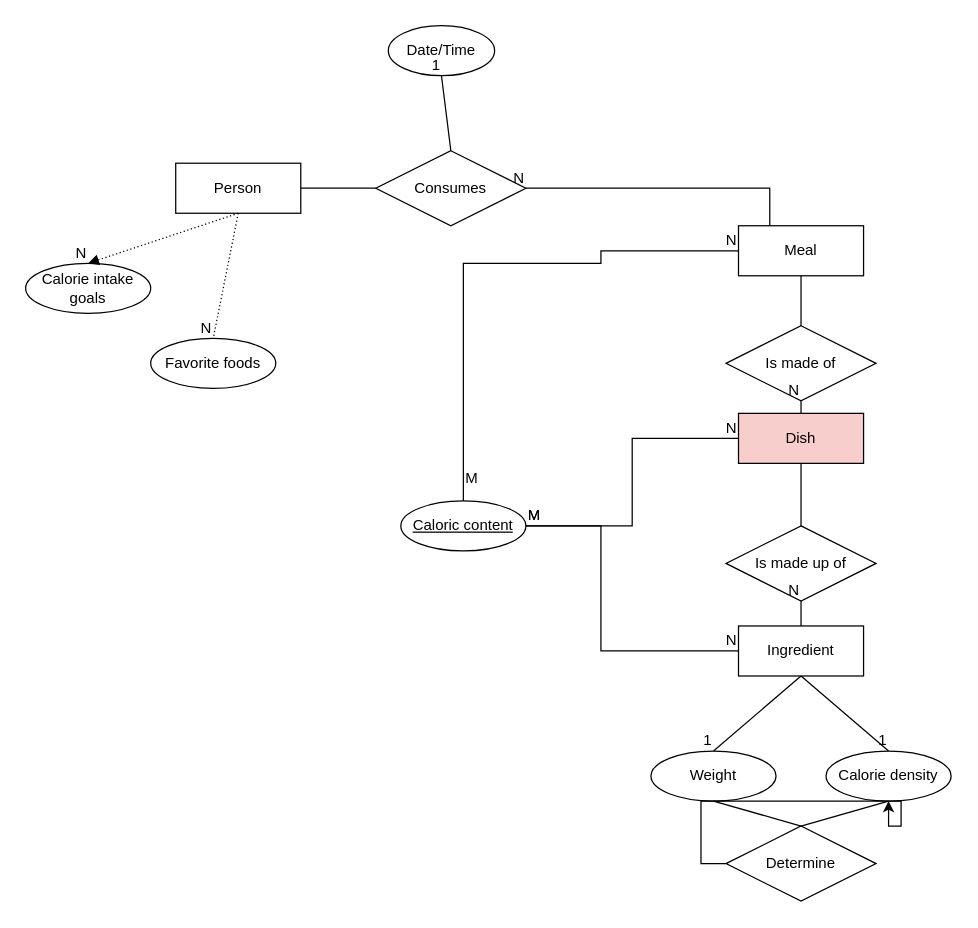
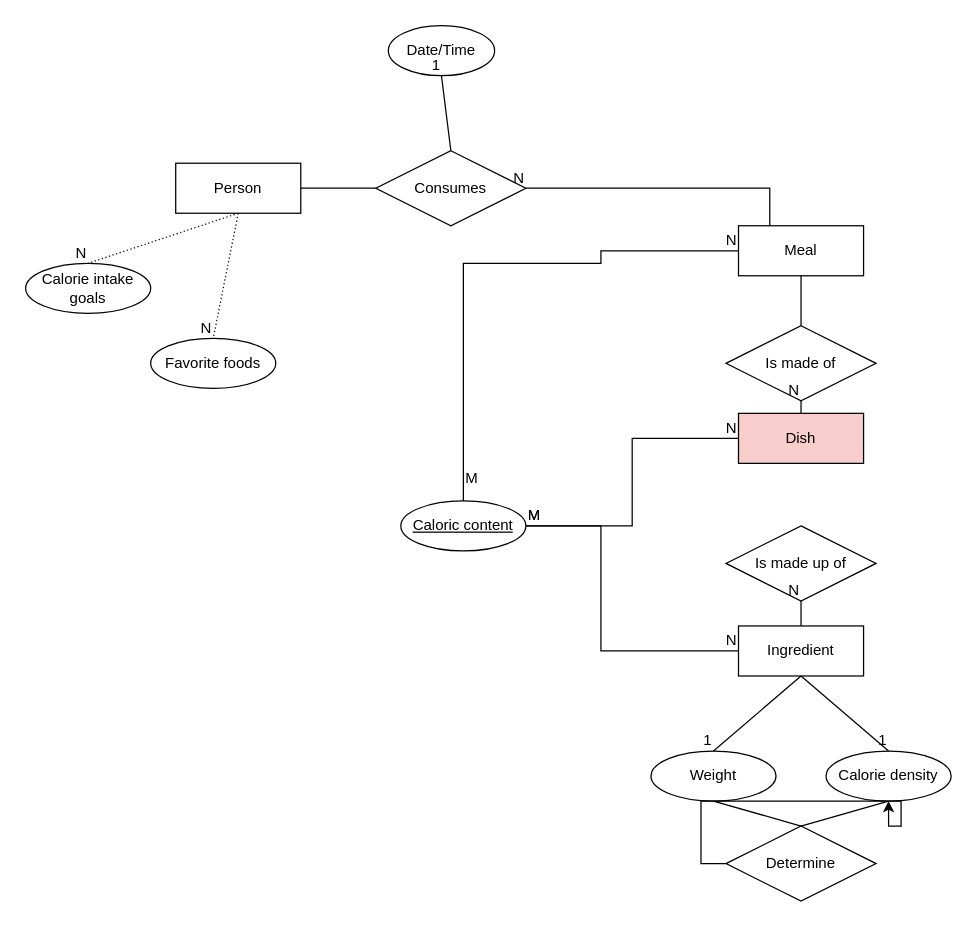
edge "Person" -> "Calorie intake goals": arrowhead block -> none
edge "Dish" -- "Is made up of": removed
